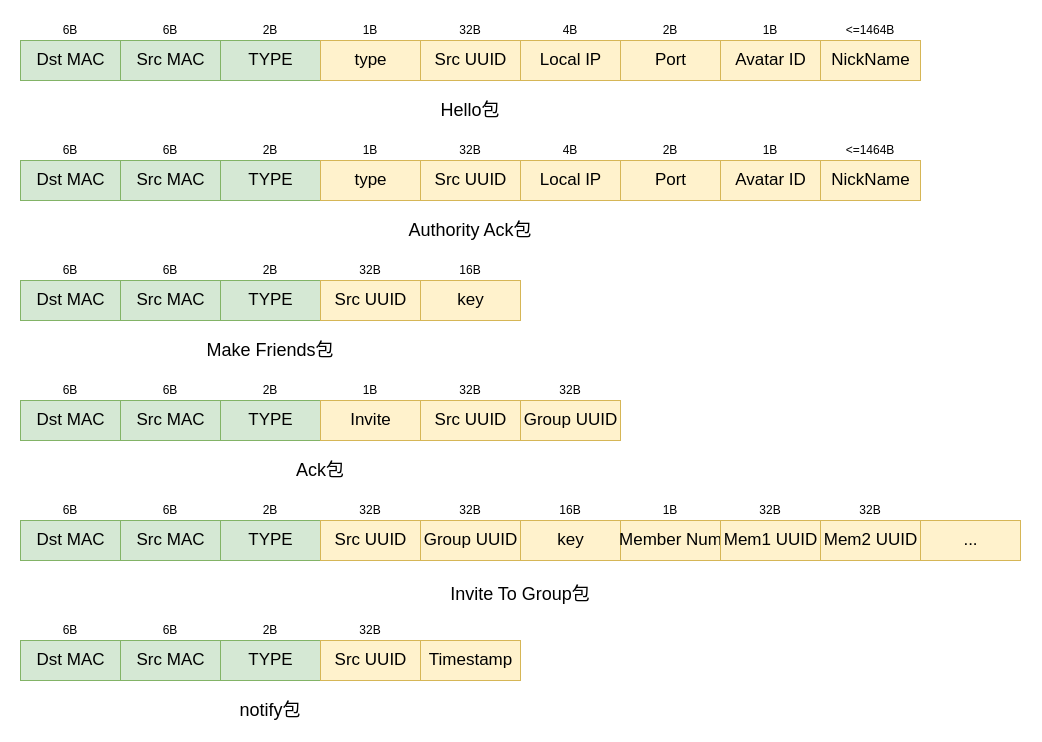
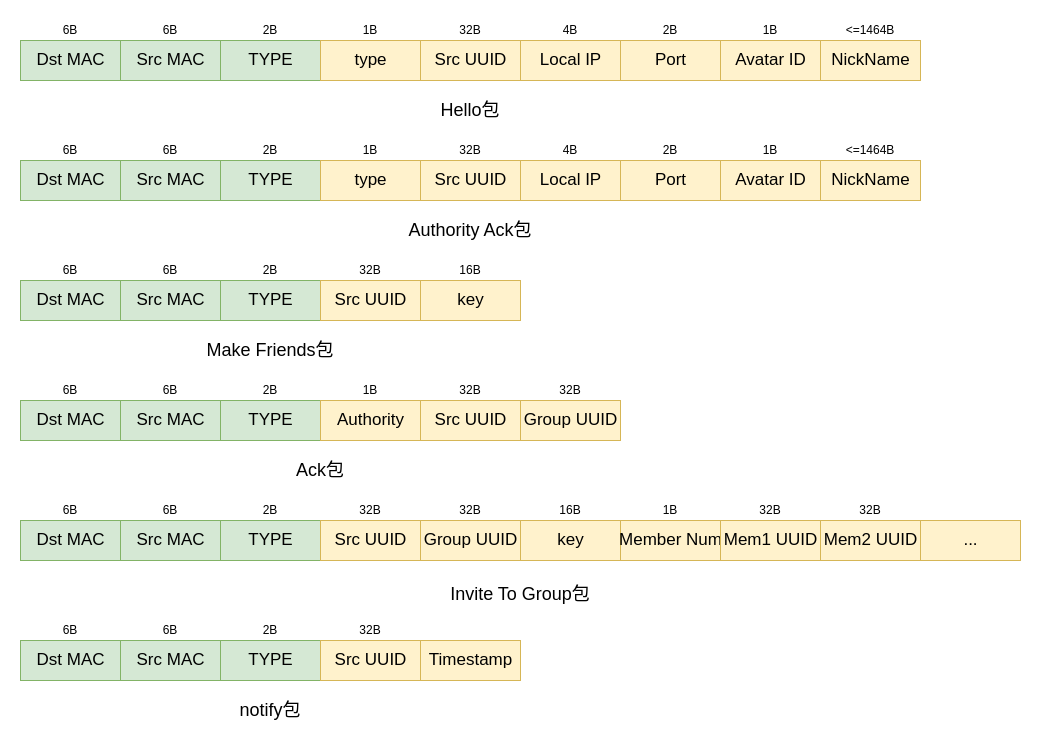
node "Invite": label "Invite" -> "Authority"
